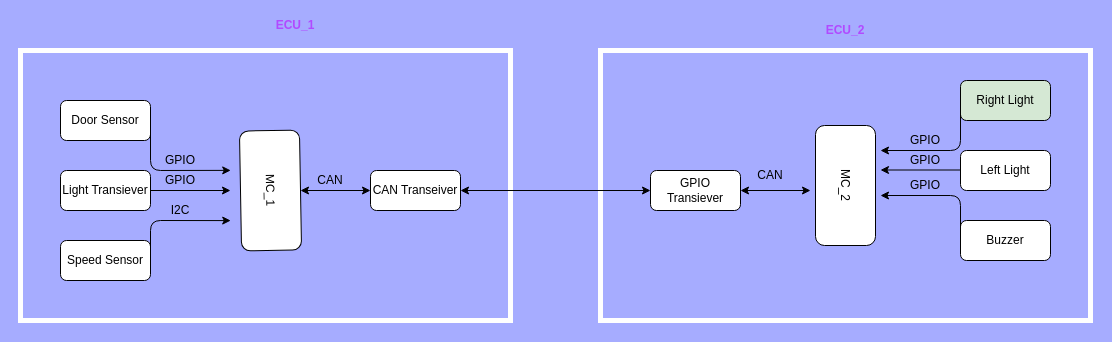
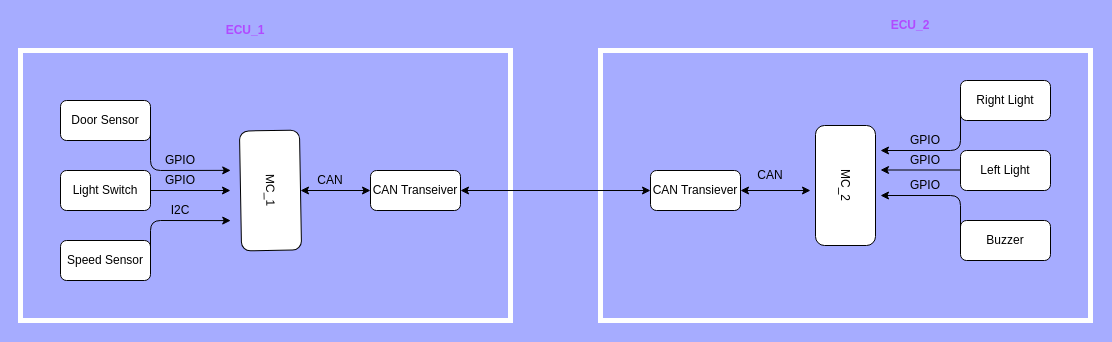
node "ECU_1": moved (296, 26) -> (246, 31)
node "ECU_2": moved (846, 31) -> (911, 26)
node "Right Light": fillcolor #d5e8d4 -> #ffffff
node "Light Transiever": label "Light Transiever" -> "Light Switch"
node "GPIO Transiever": label "GPIO Transiever" -> "CAN Transiever"
